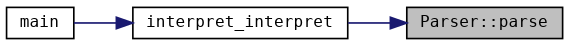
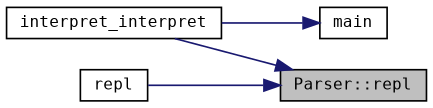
edge "main" -> "interpret_interpret": reversed
node "Parser::parse": label "Parser::parse" -> "Parser::repl"
node "repl": added
